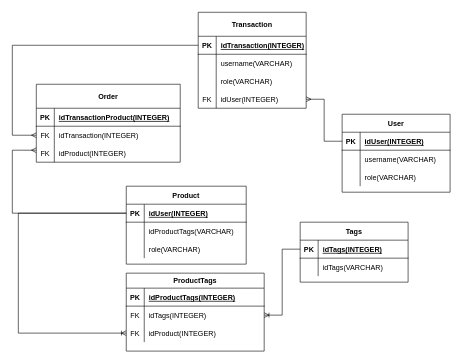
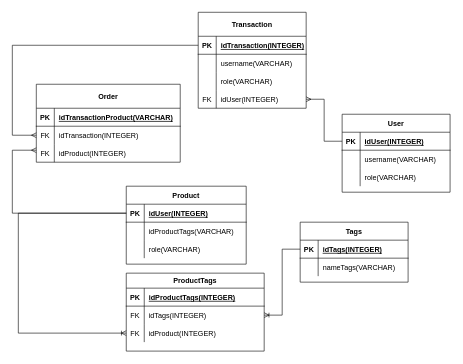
node "idTransactionProduct(INTEGER)": label "idTransactionProduct(INTEGER)" -> "idTransactionProduct(VARCHAR)"
node "idTags(VARCHAR)": label "idTags(VARCHAR)" -> "nameTags(VARCHAR)"
